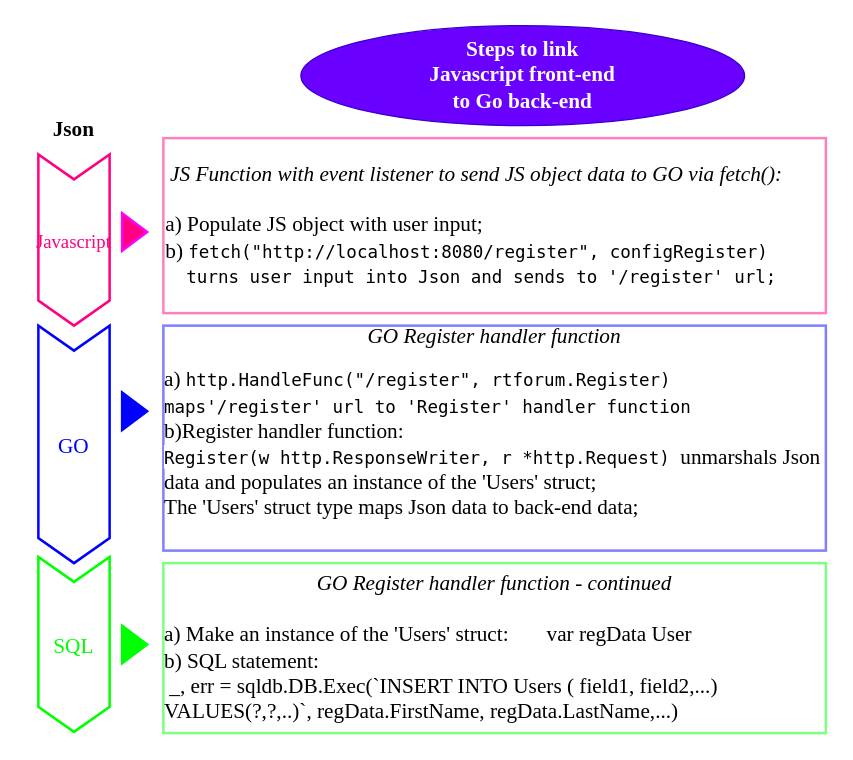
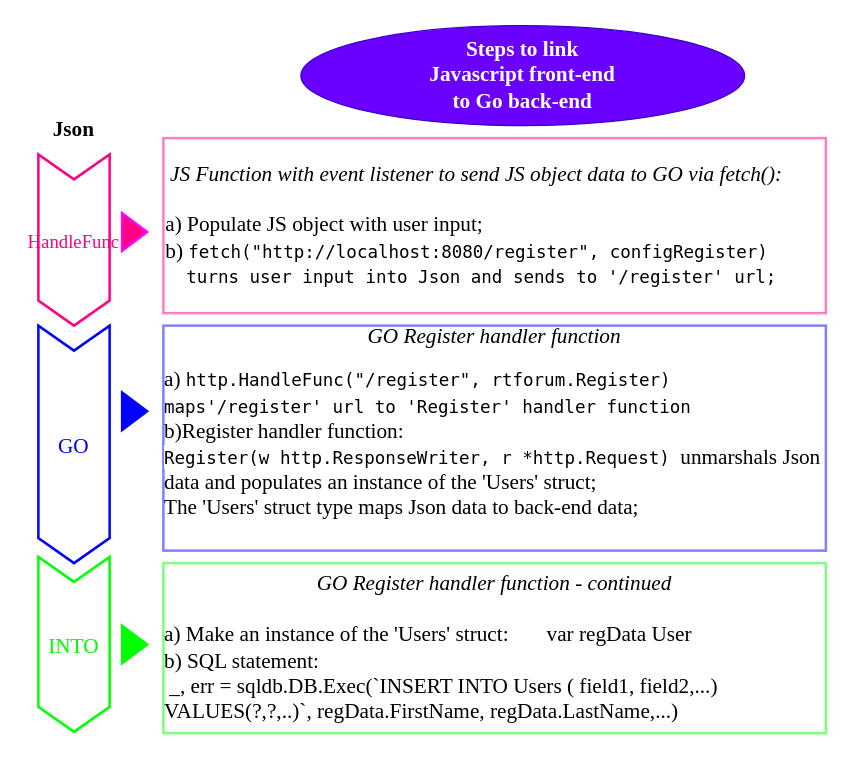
node "Javascript": label "Javascript" -> "HandleFunc"
node "SQL": label "SQL" -> "INTO"
